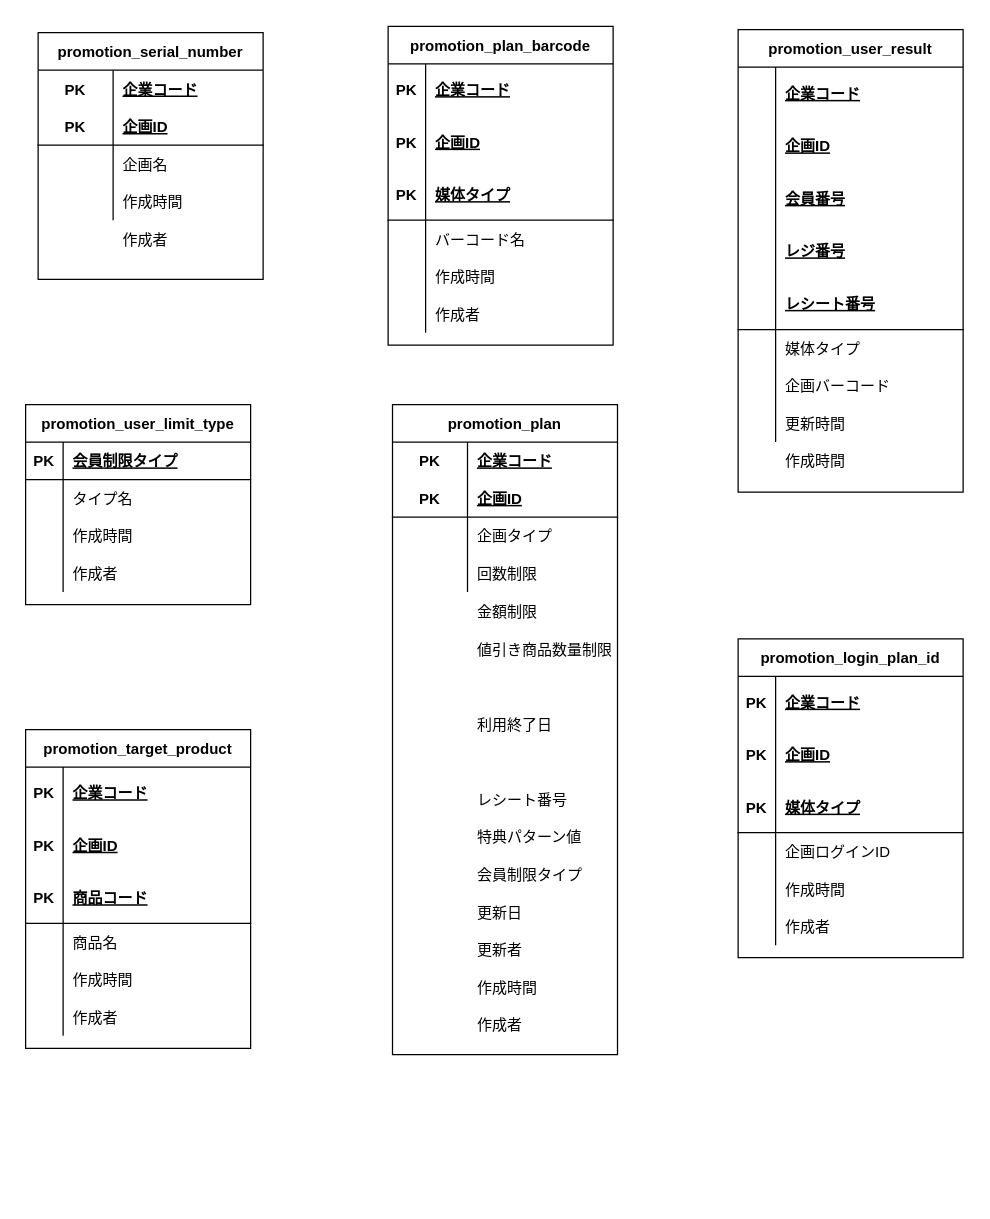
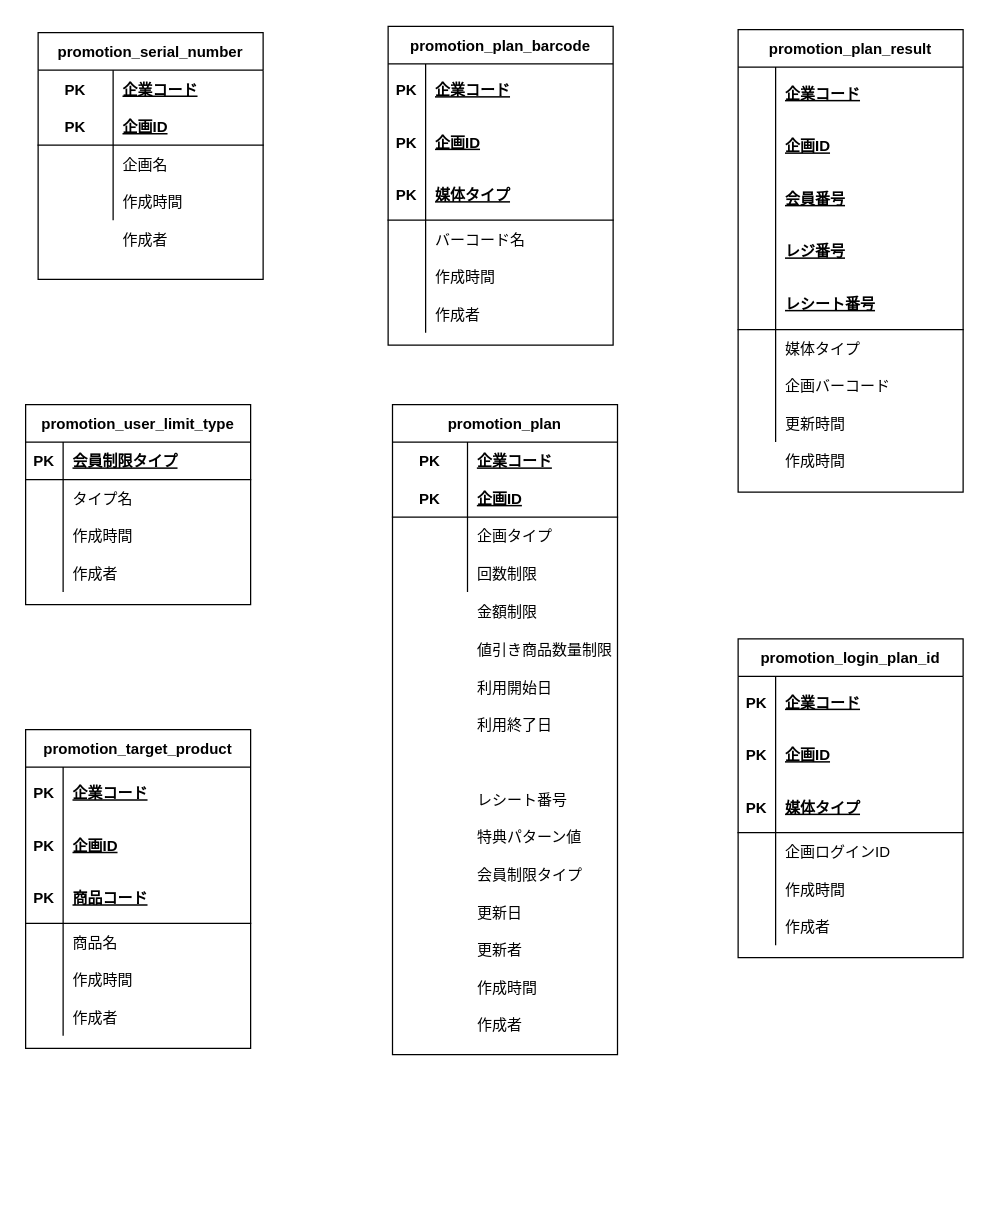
node "promotion_user_result": label "promotion_user_result" -> "promotion_plan_result"
node "利用開始日": added
